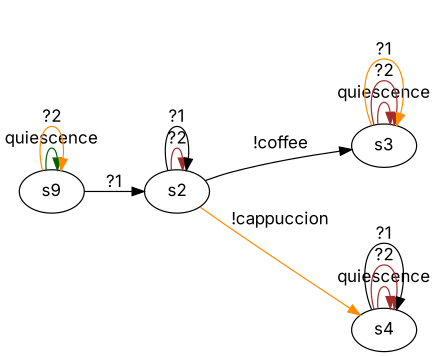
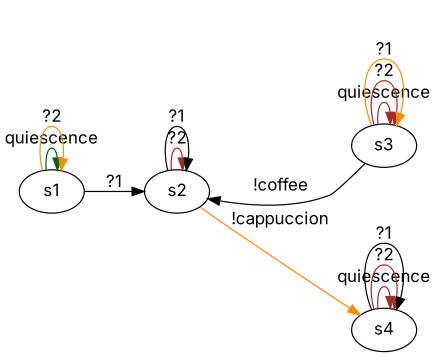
edge "s2" -> "s3": reversed
node "s9": label "s9" -> "s1"
